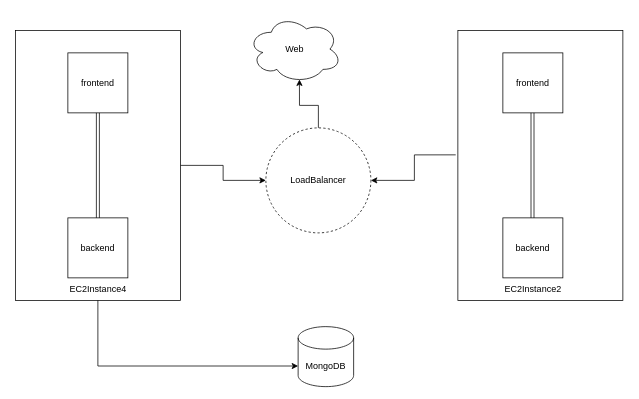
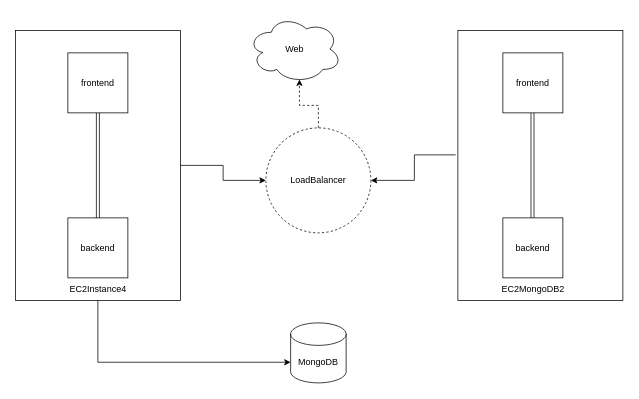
edge "LoadBalancer" -> "Web": style solid -> dashed
node "EC2Instance2": label "EC2Instance2" -> "EC2MongoDB2"
node "MongoDB": moved (326, 357) -> (318, 353)
